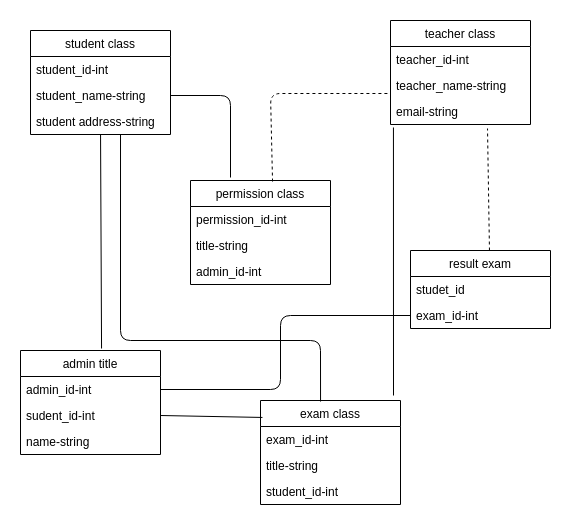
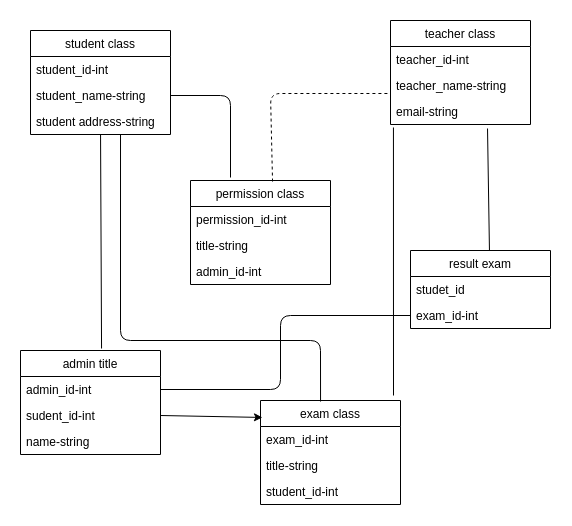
edge "email-string" -- "result exam": style dashed -> solid
edge "sudent_id-int" -- "exam class": arrowhead none -> classic
